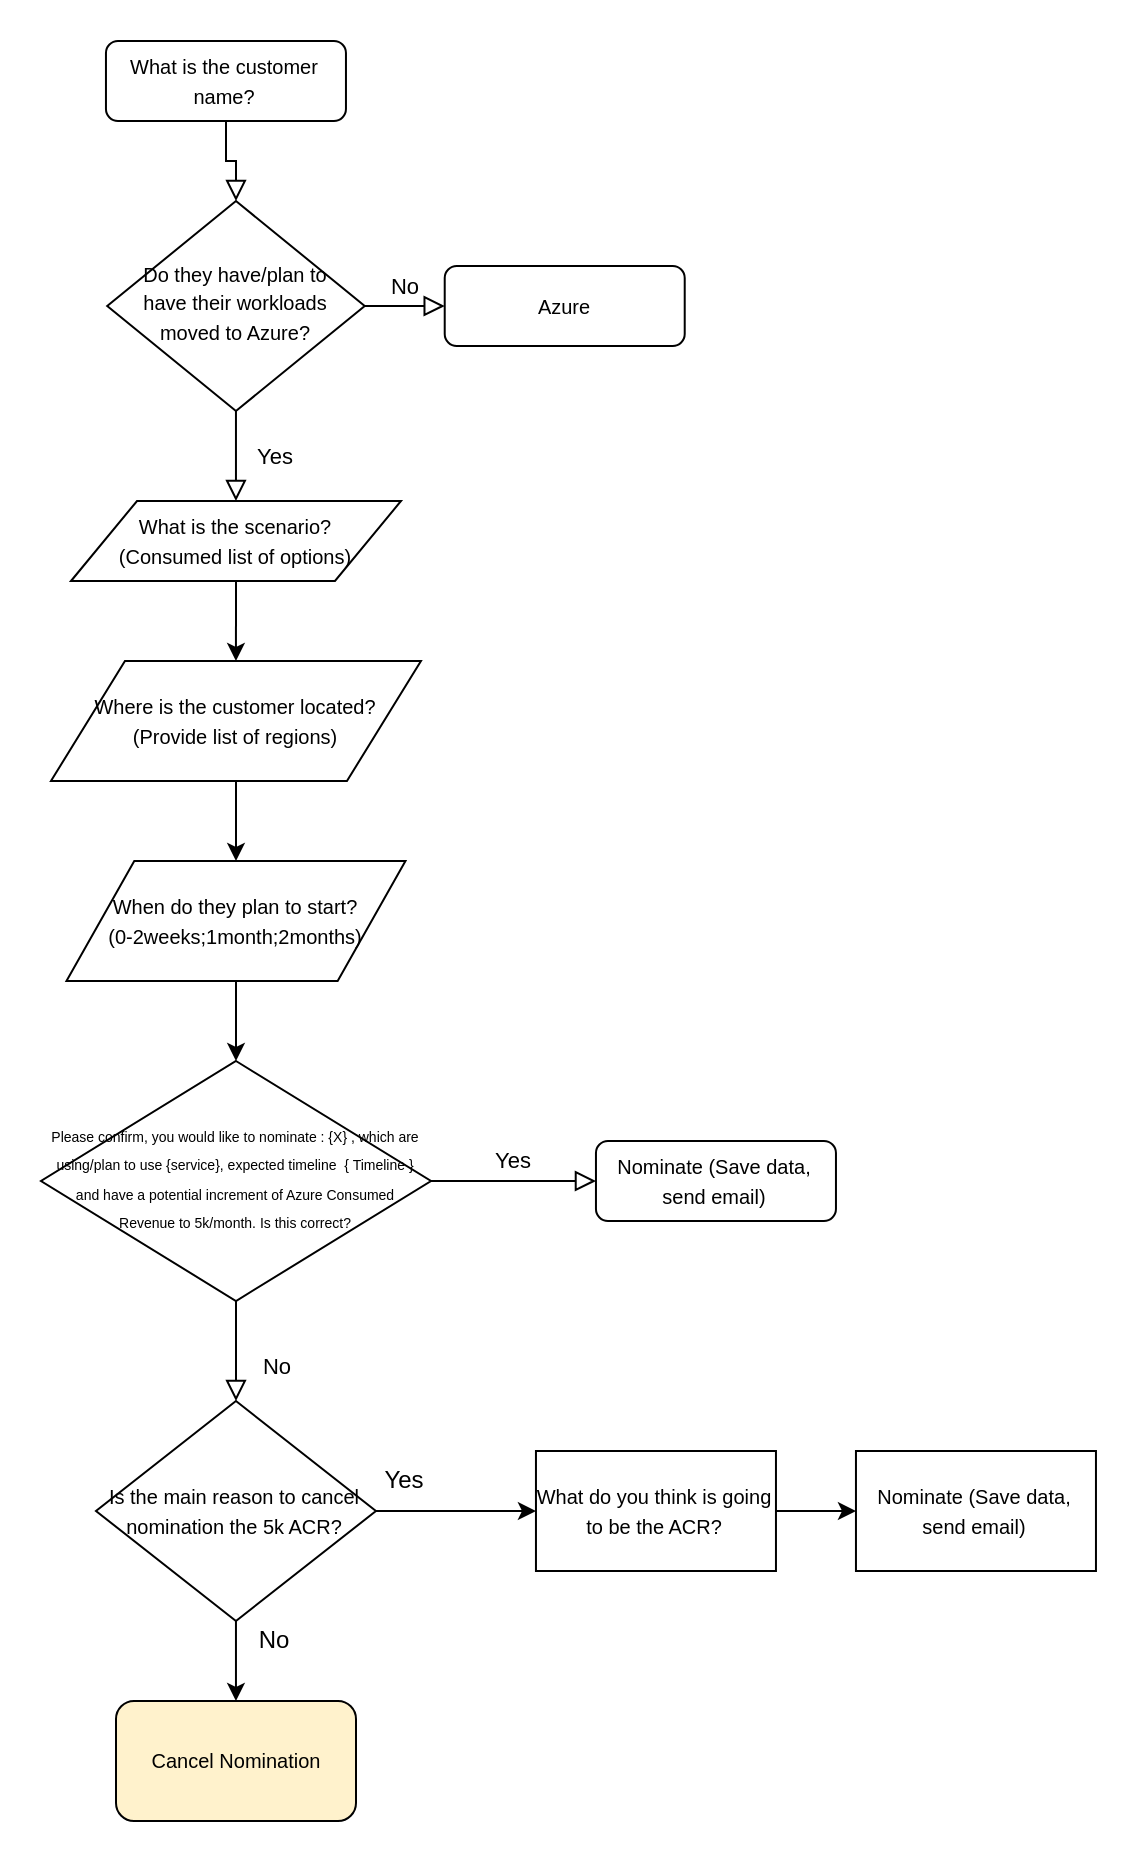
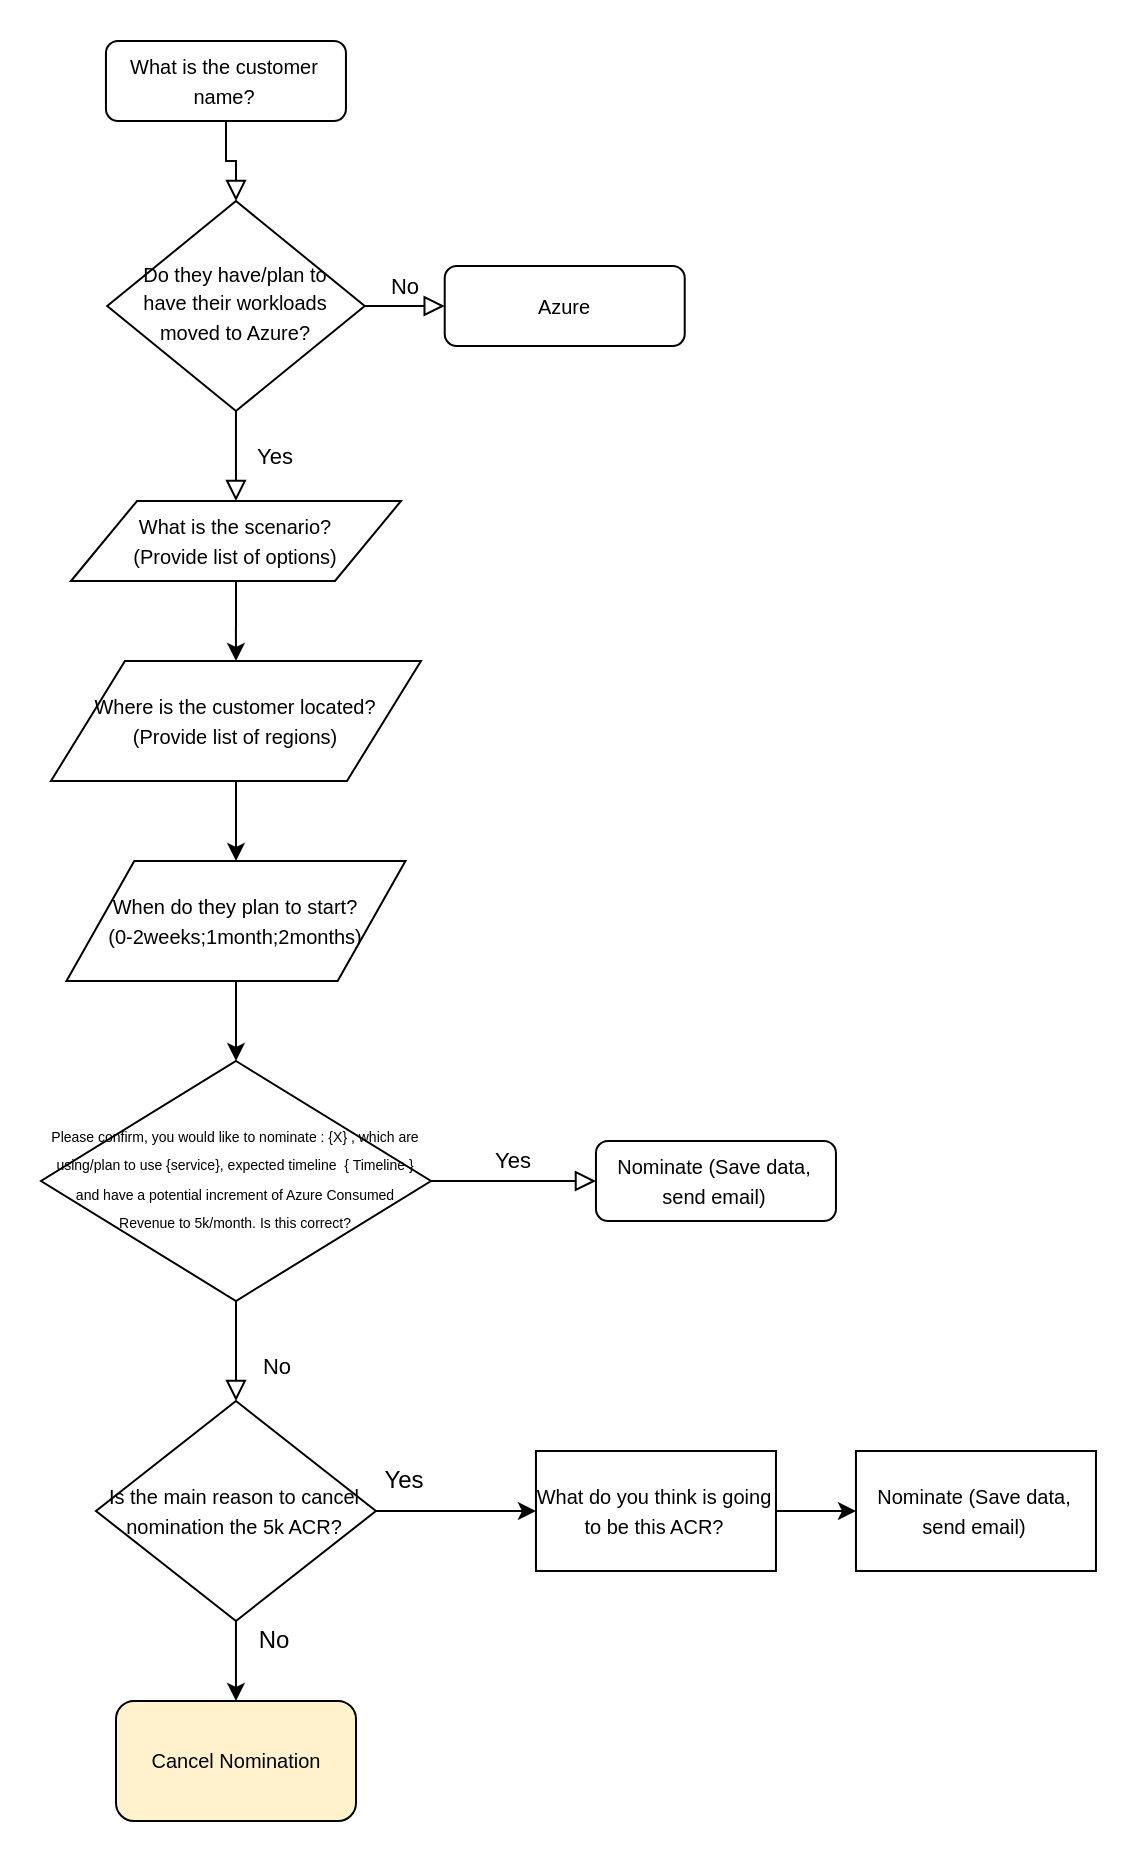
node "What is the scenario? (Consumed list of options)": label "What is the scenario? (Consumed list of options)" -> "What is the scenario? (Provide list of options)"
node "What do you think is going to be the ACR?": label "What do you think is going to be the ACR?" -> "What do you think is going to be this ACR?"
